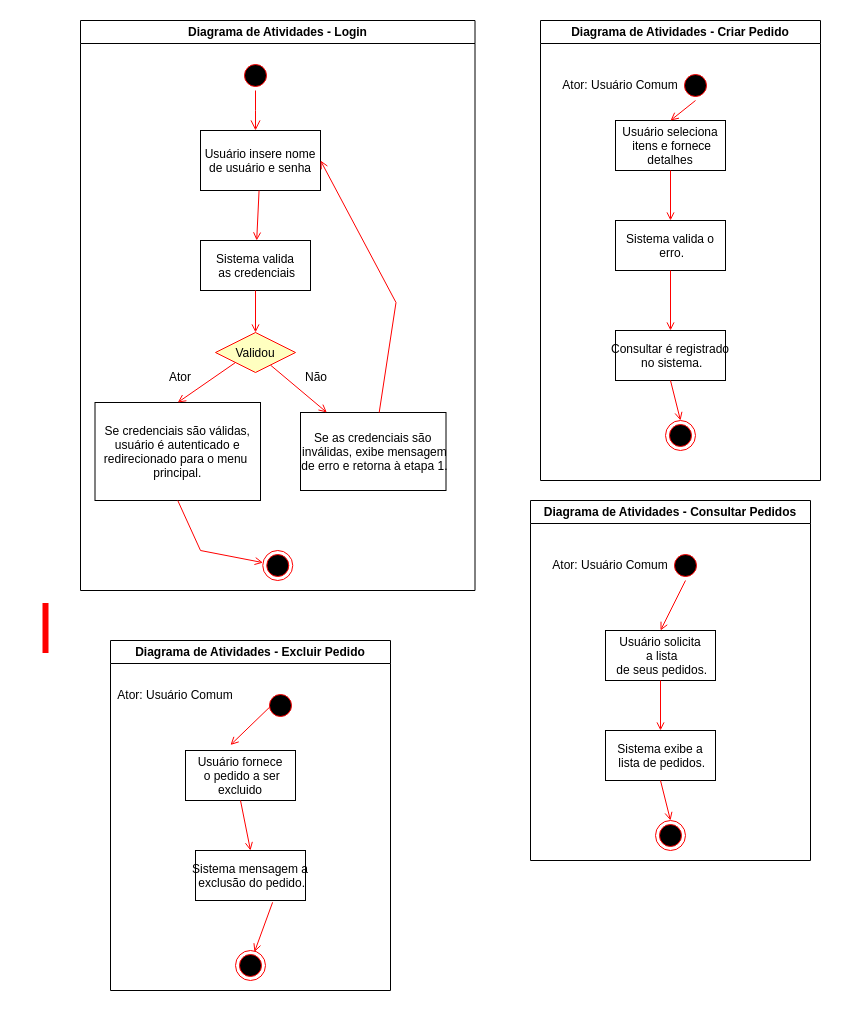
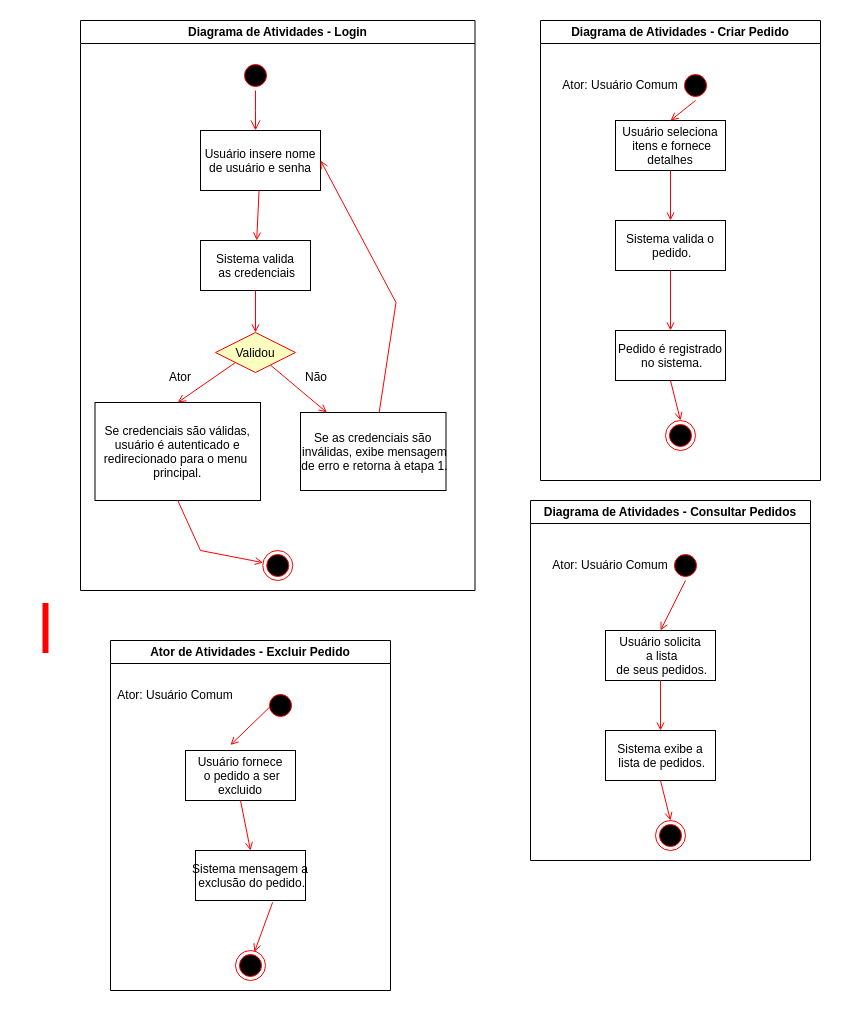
node "Sistema valida o erro.": label "Sistema valida o erro." -> "Sistema valida o pedido."
node "Consultar é registrado no sistema.": label "Consultar é registrado no sistema." -> "Pedido é registrado no sistema."
node "Diagrama de Atividades - Excluir Pedido": label "Diagrama de Atividades - Excluir Pedido" -> "Ator de Atividades - Excluir Pedido"
